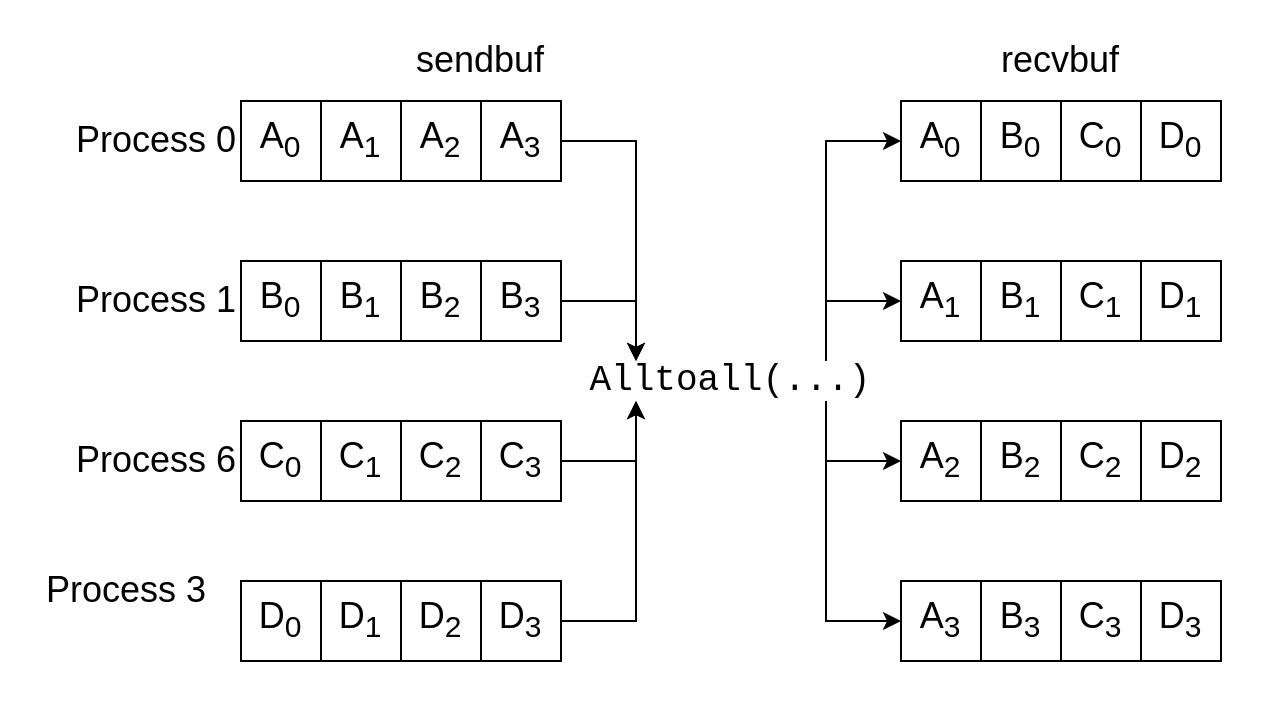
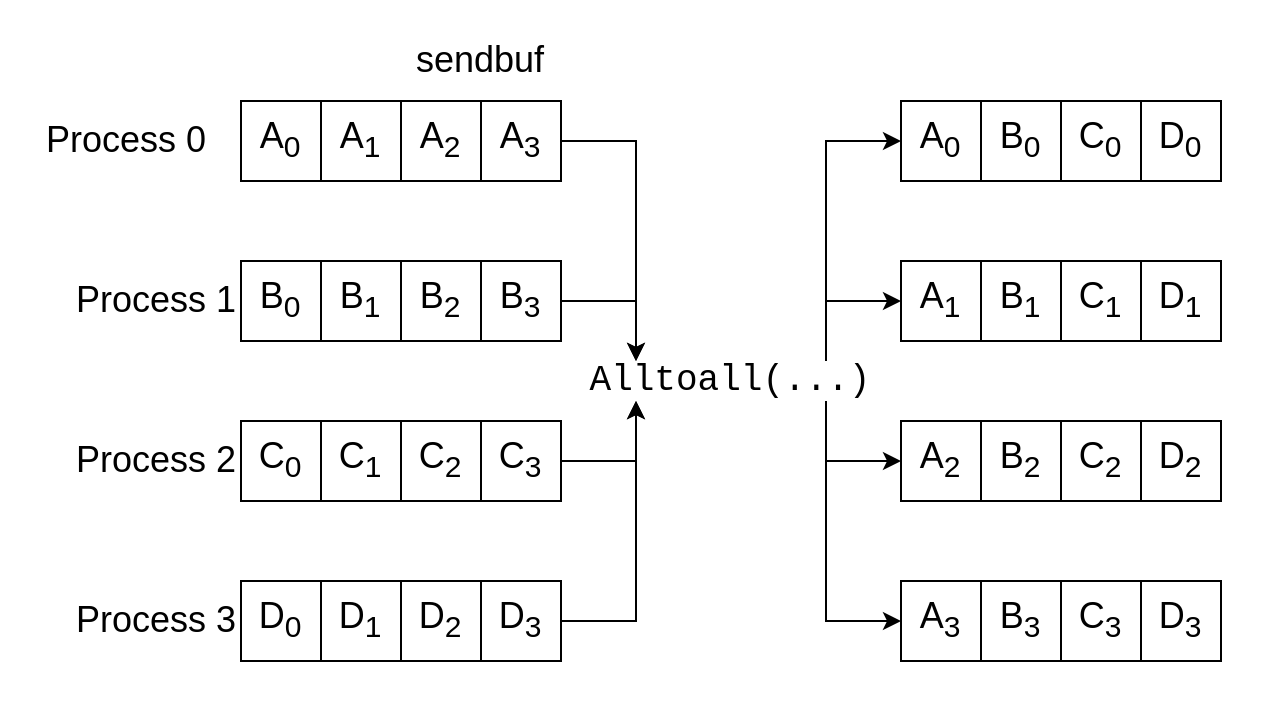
node "recvbuf": removed
node "Process 0": moved (141, 141) -> (111, 141)
node "Process 6": label "Process 6" -> "Process 2"
node "Process 3": moved (111, 591) -> (141, 621)
